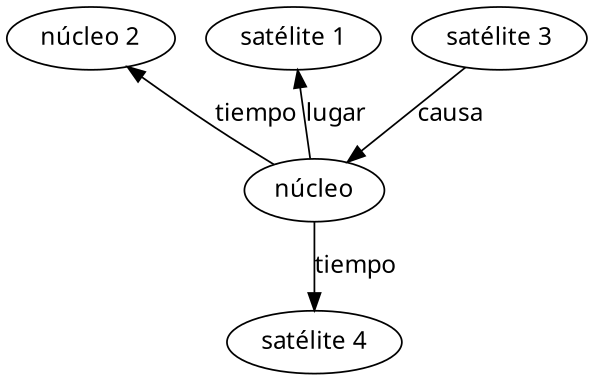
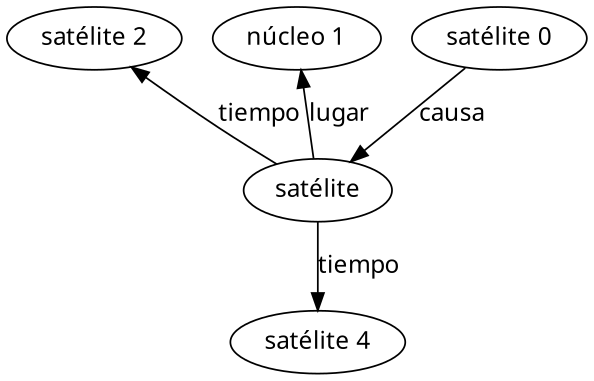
node "núcleo 2": label "núcleo 2" -> "satélite 2"
node "satélite 1": label "satélite 1" -> "núcleo 1"
node "satélite 3": label "satélite 3" -> "satélite 0"
node "núcleo": label "núcleo" -> "satélite"
